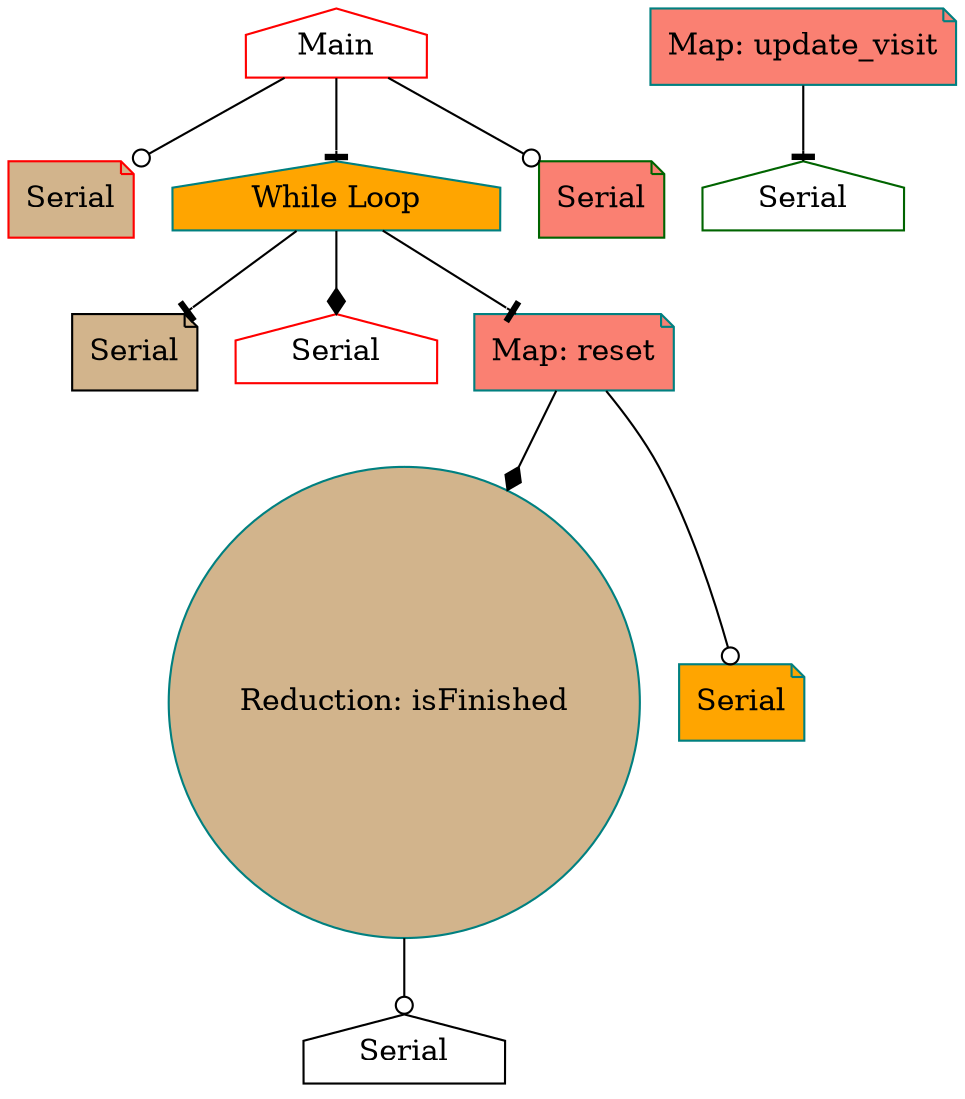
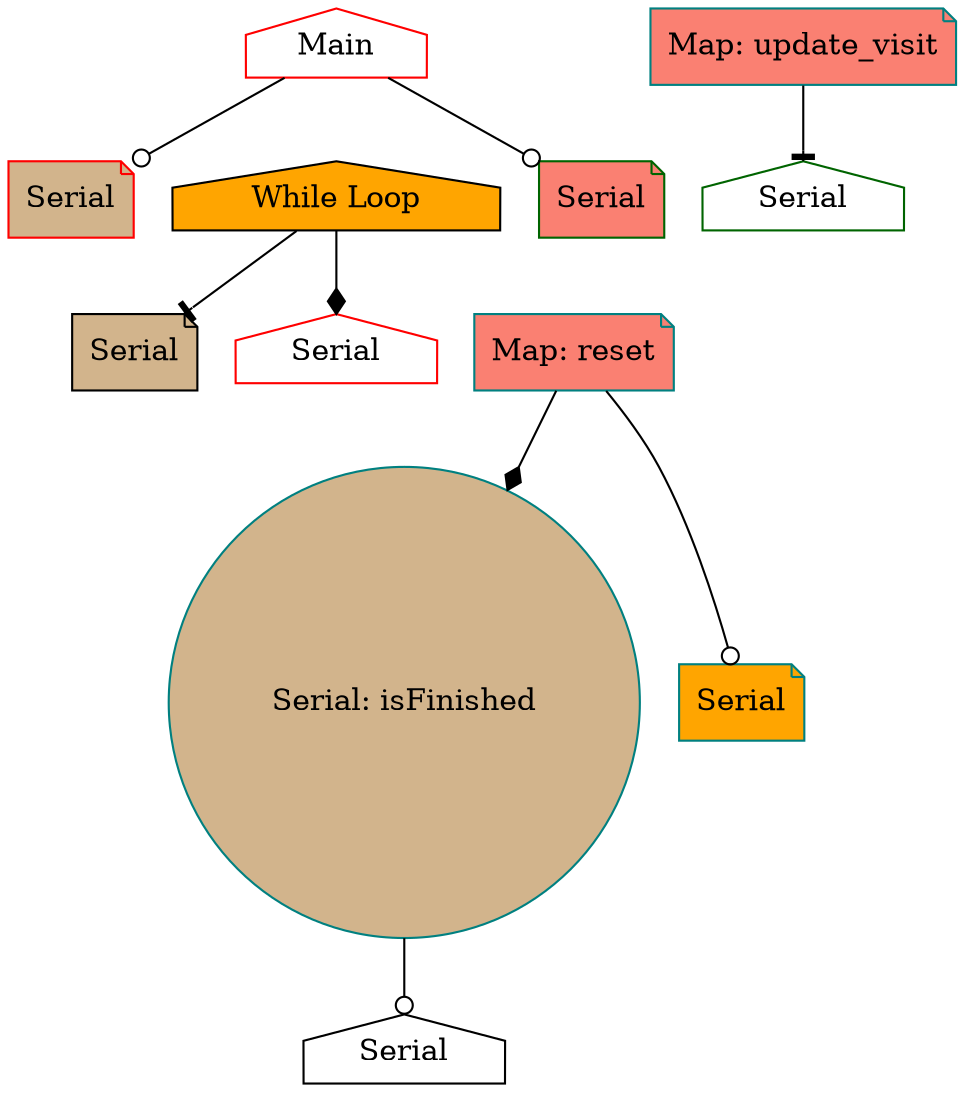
edge "Main" -> "While Loop": removed
node "While Loop": color teal -> black
edge "While Loop" -> "Map: reset": removed
node "Reduction: isFinished": label "Reduction: isFinished" -> "Serial: isFinished"
